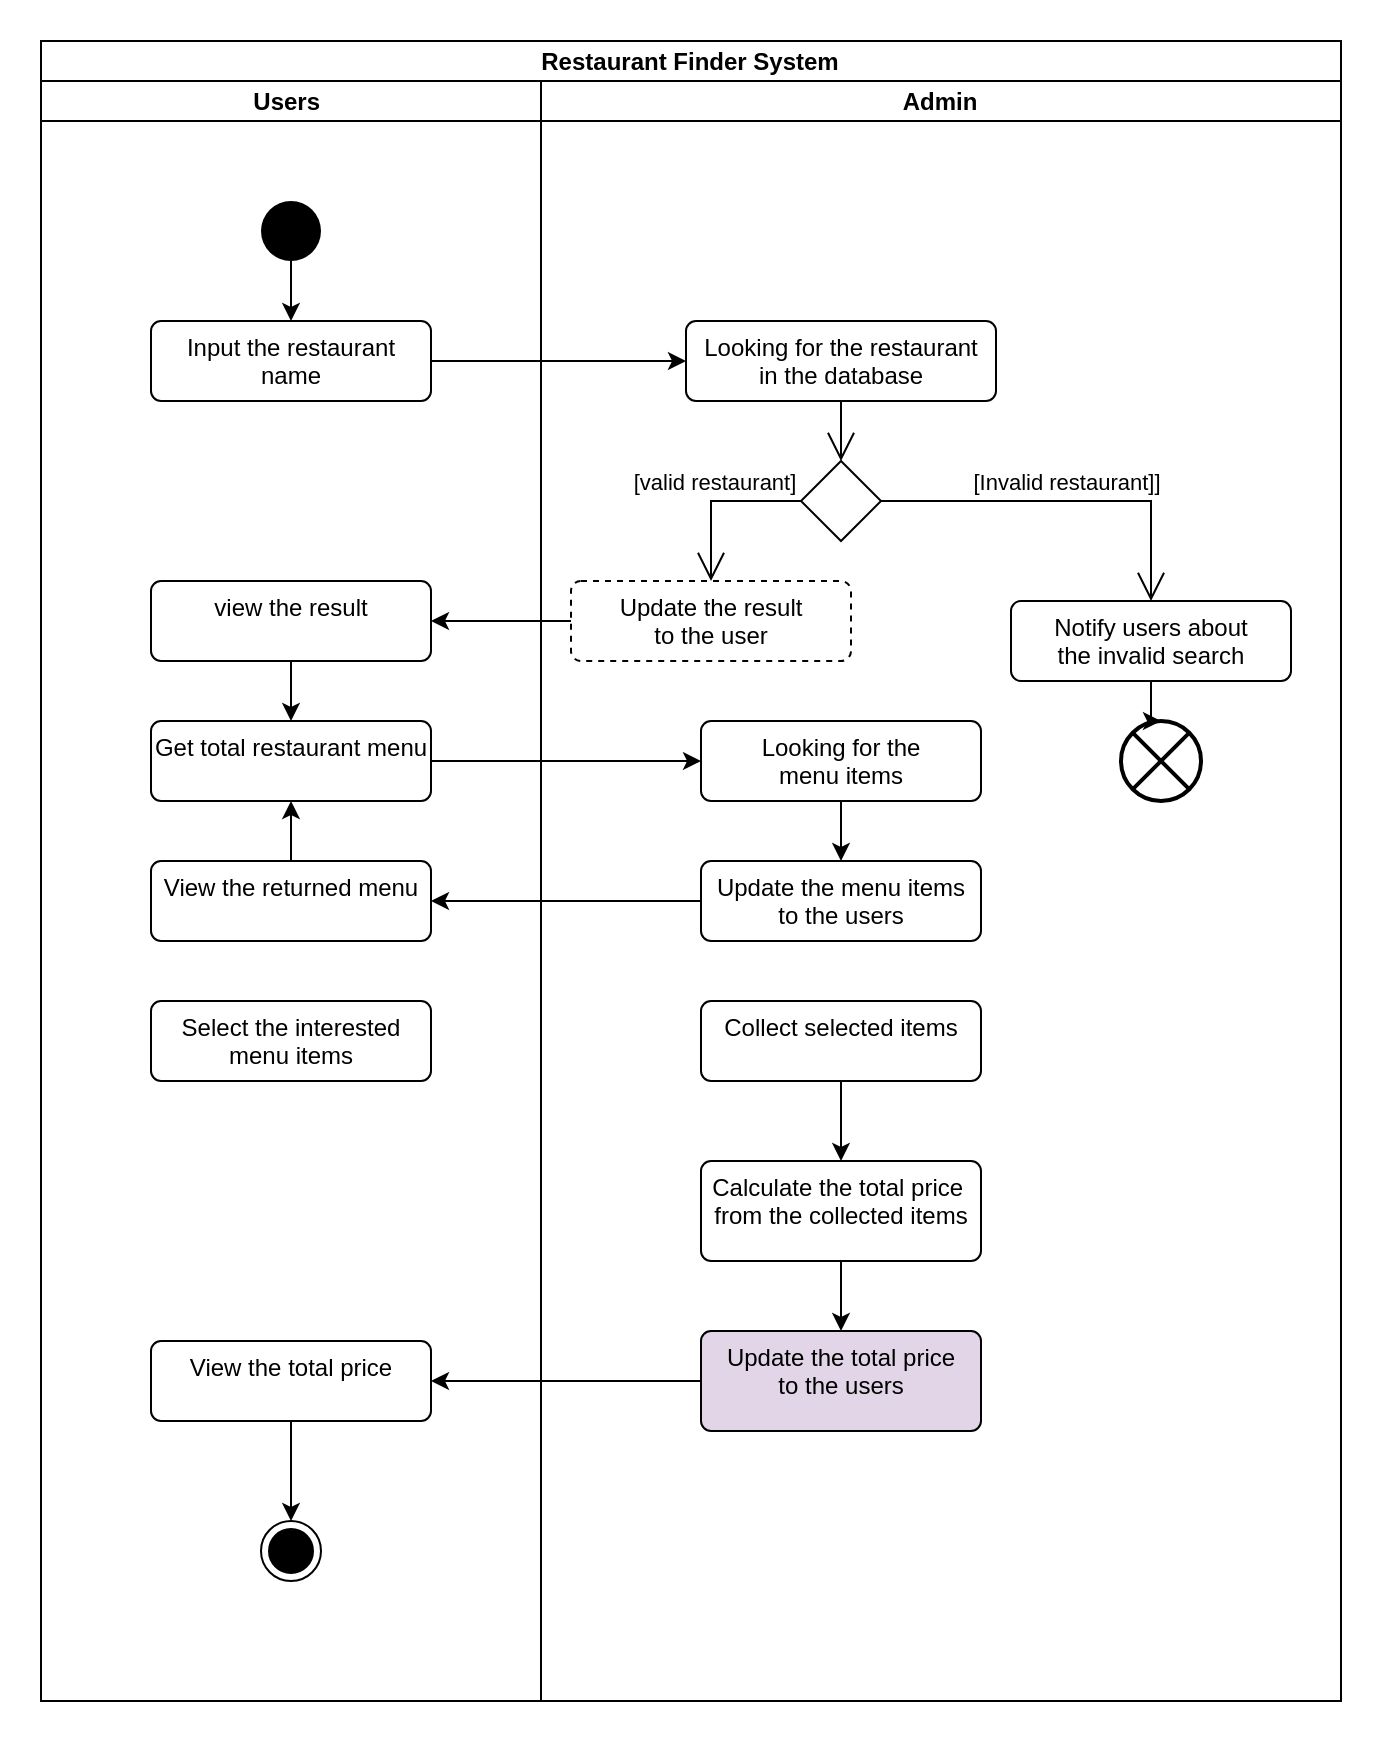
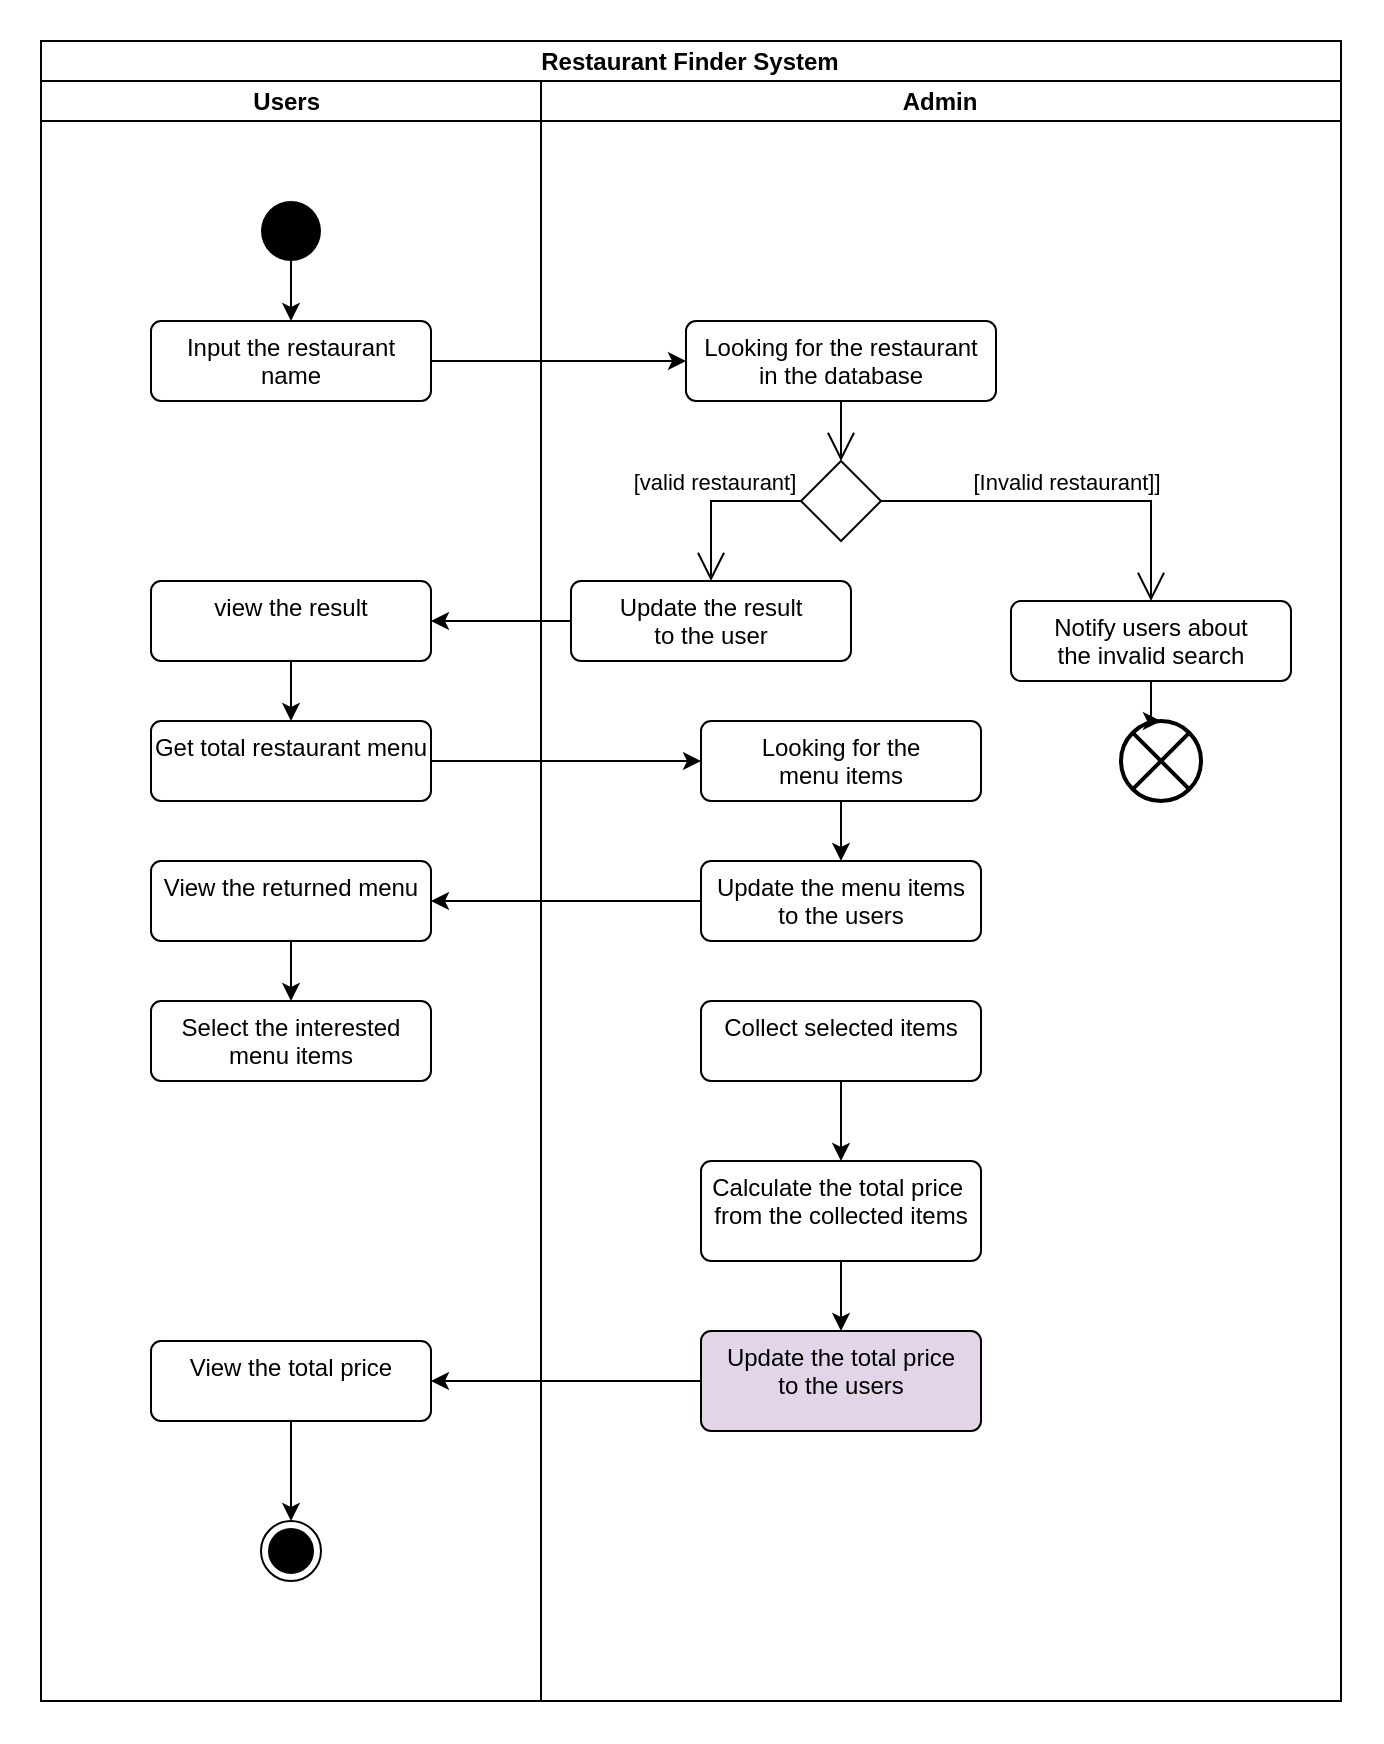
node "Update the result to the user": style dashed -> solid
edge "View the returned menu" -> "Get total restaurant menu": now "View the returned menu" -> "Select the interested menu items"
